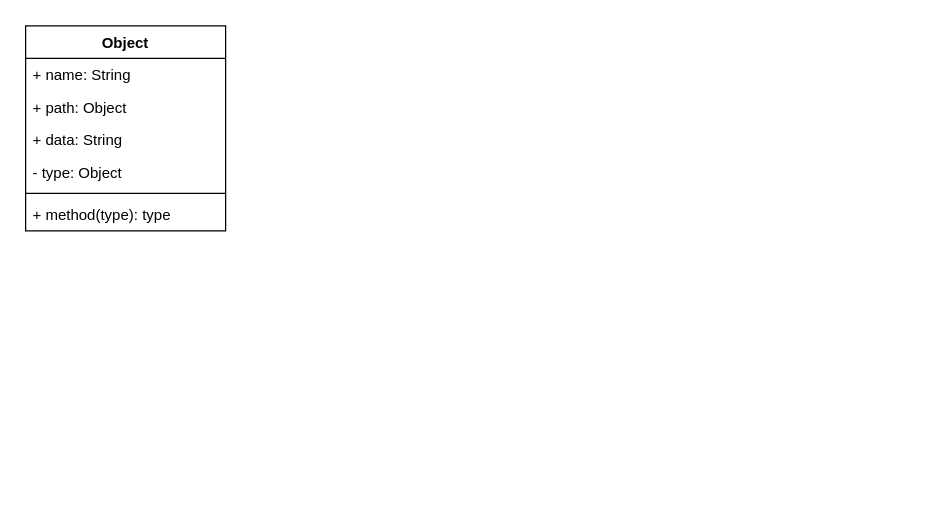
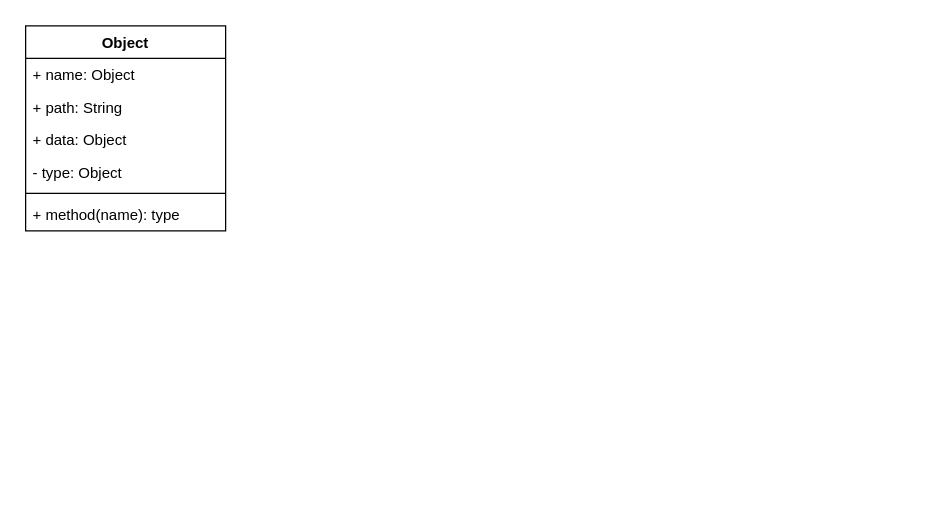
node "+ name: String": label "+ name: String" -> "+ name: Object"
node "+ path: Object": label "+ path: Object" -> "+ path: String"
node "+ data: String": label "+ data: String" -> "+ data: Object"
node "+ method(type): type": label "+ method(type): type" -> "+ method(name): type"
